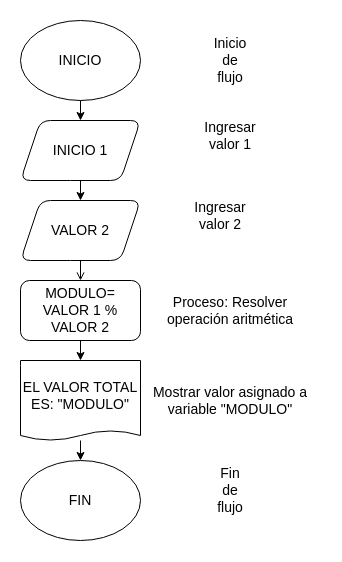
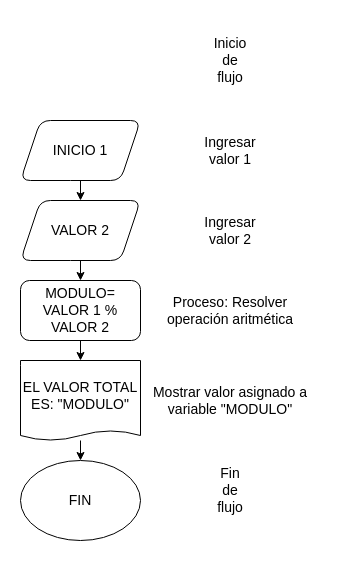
node "INICIO": removed
edge "INICIO" -> "INICIO 1": removed
node "Ingresar valor 1": moved (231, 136) -> (231, 151)
node "Ingresar valor 2": moved (221, 216) -> (231, 231)
edge "VALOR 2" -> "MODULO= VALOR 1 % VALOR 2": arrowhead open -> classic
